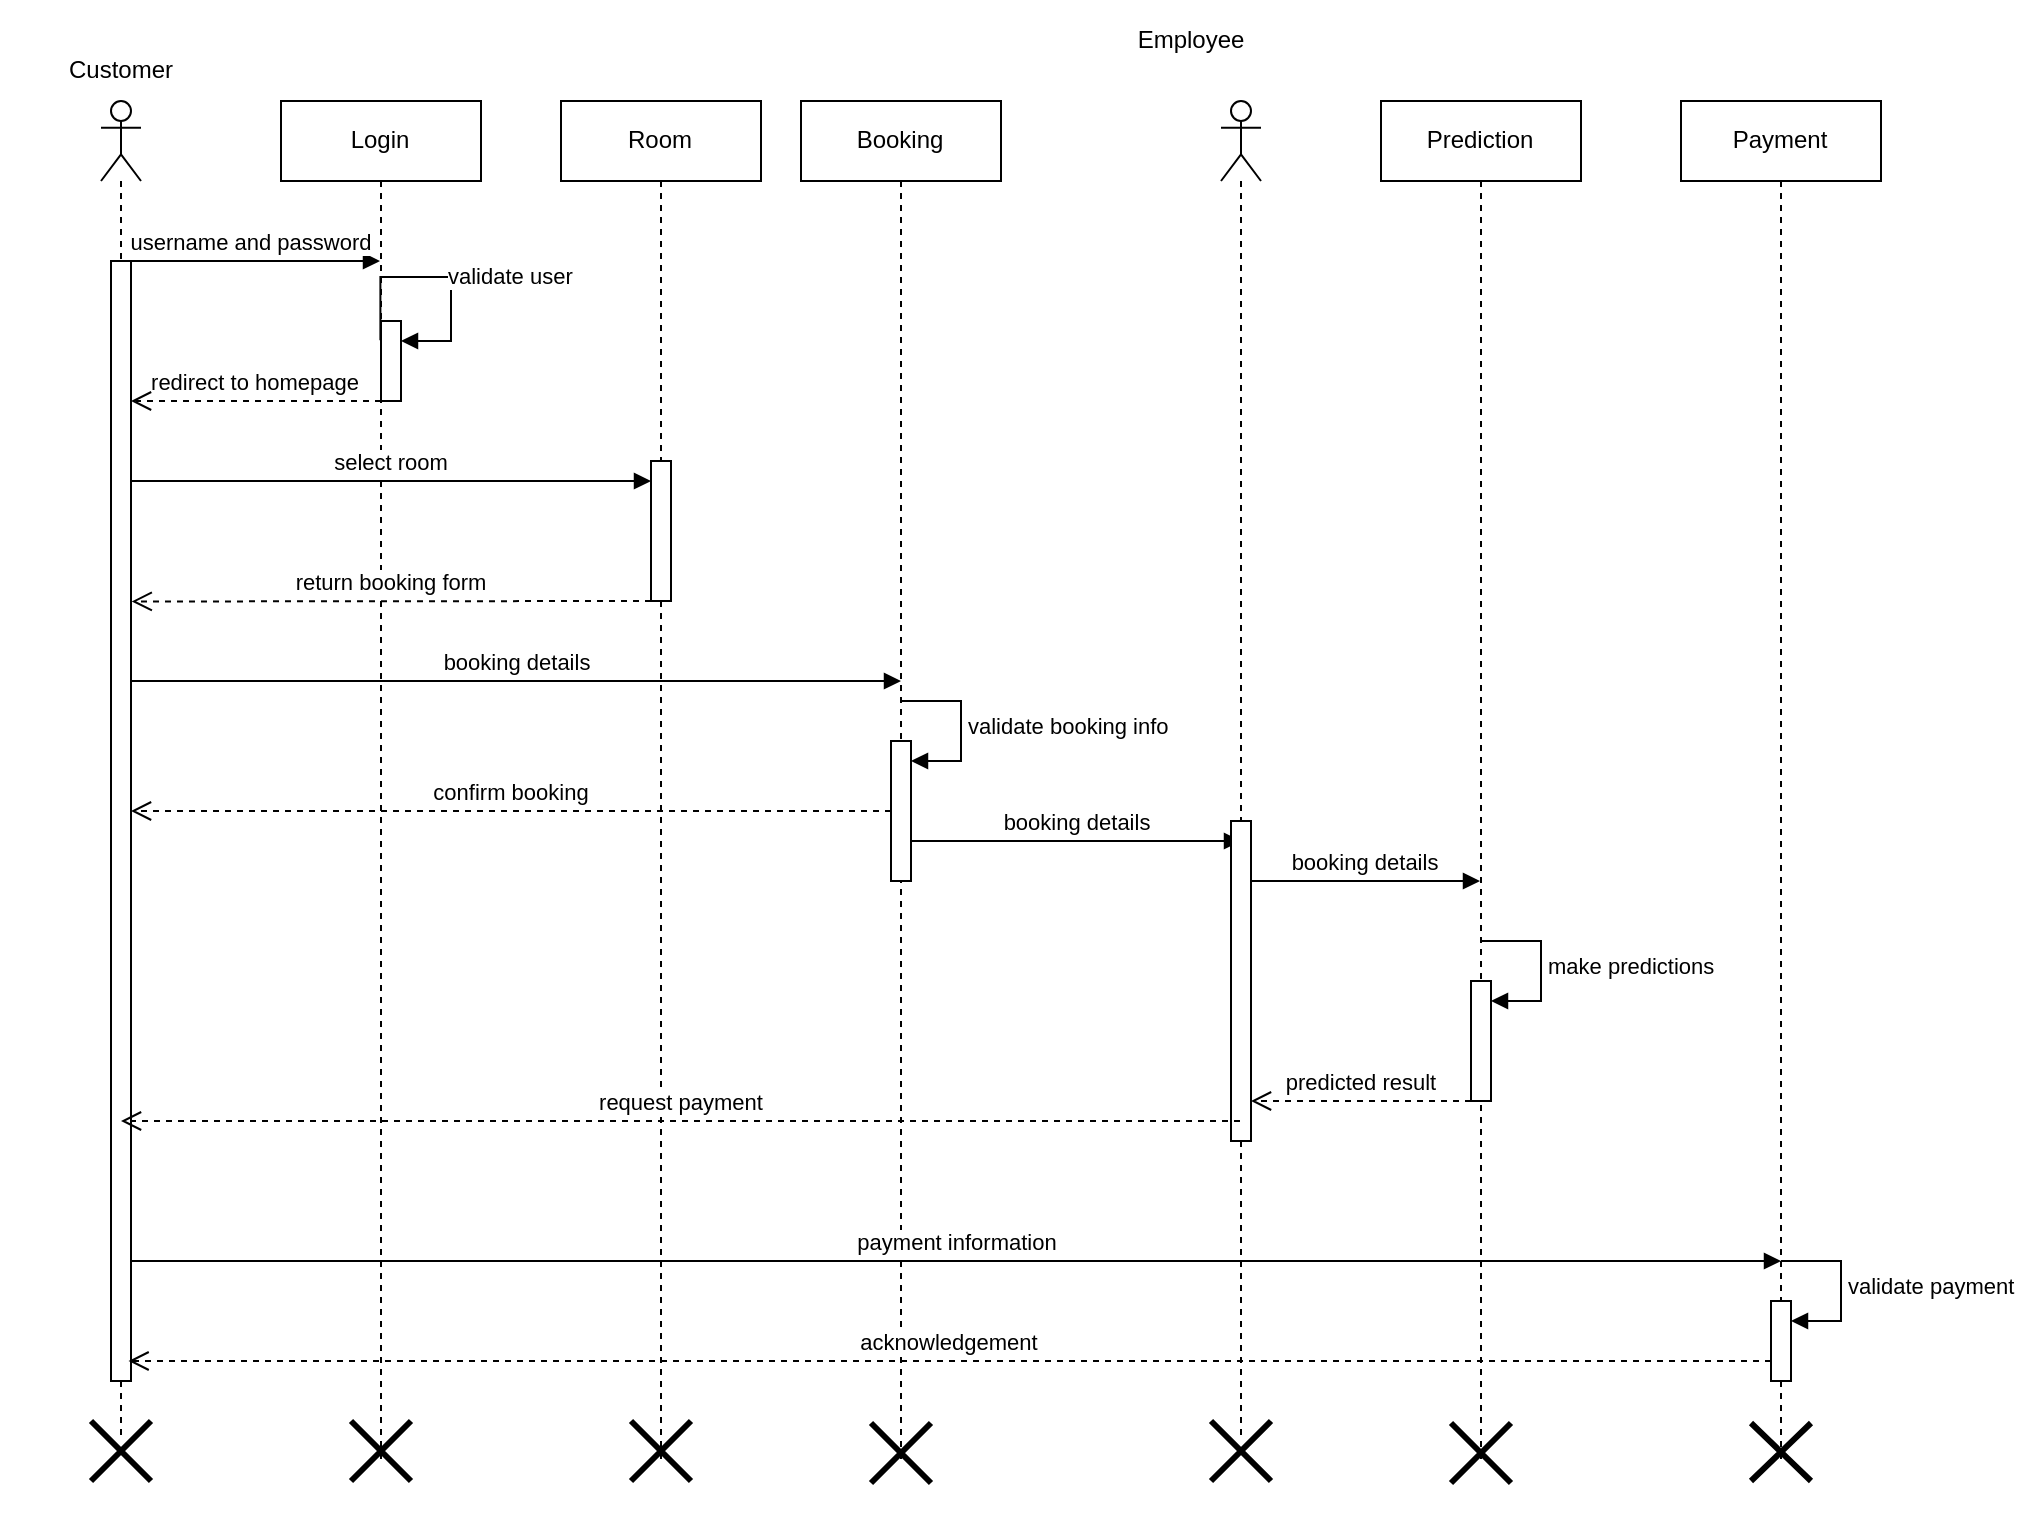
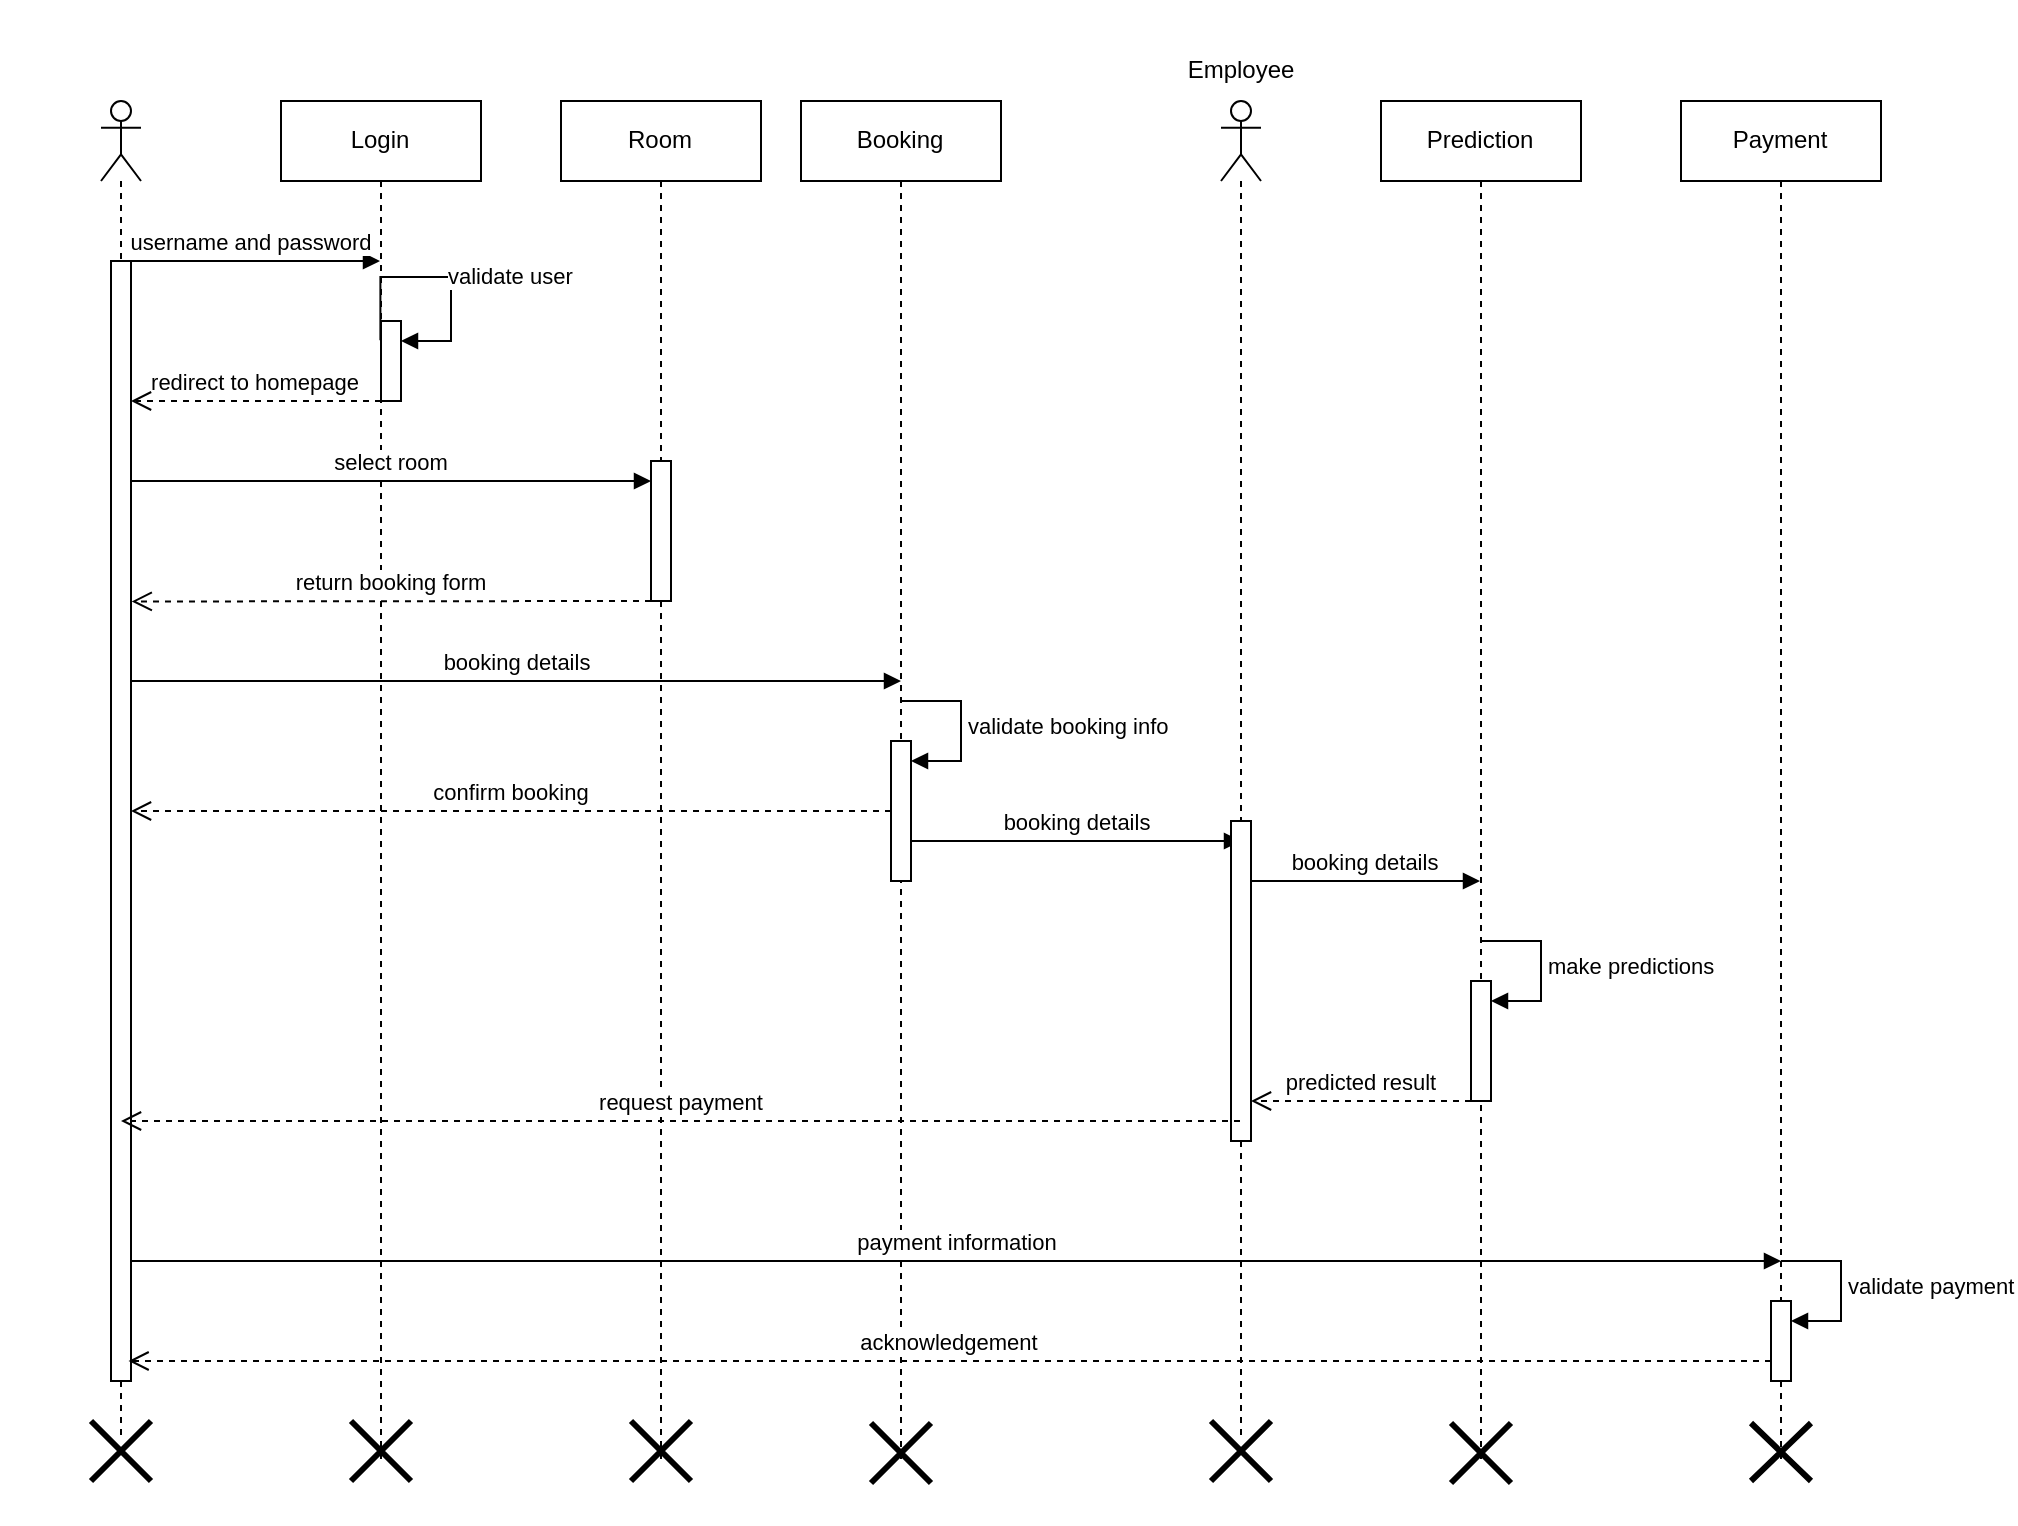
node "Employee": moved (1191, 41) -> (1241, 71)
node "Customer": removed
